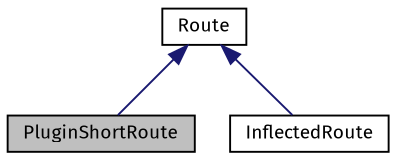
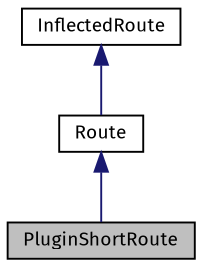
edge "InflectedRoute" -> "Route": reversed
